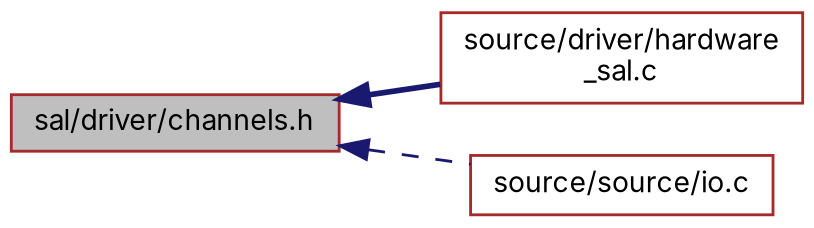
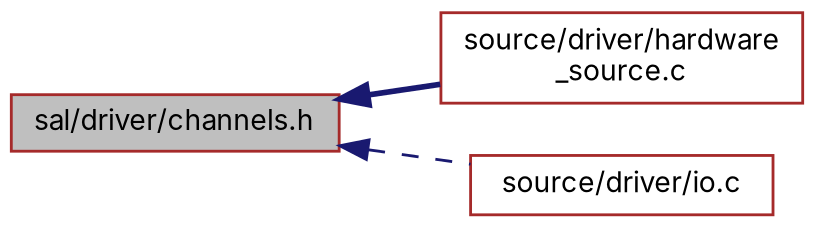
node "source/driver/hardware _sal.c": label "source/driver/hardware _sal.c" -> "source/driver/hardware _source.c"
node "source/source/io.c": label "source/source/io.c" -> "source/driver/io.c"
